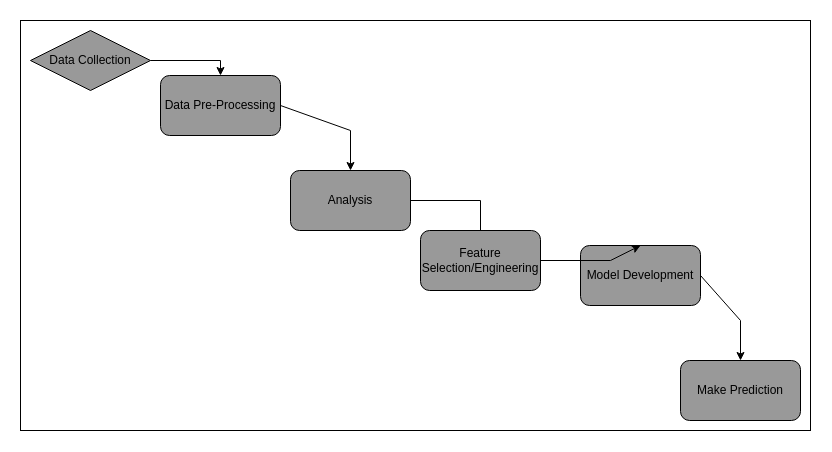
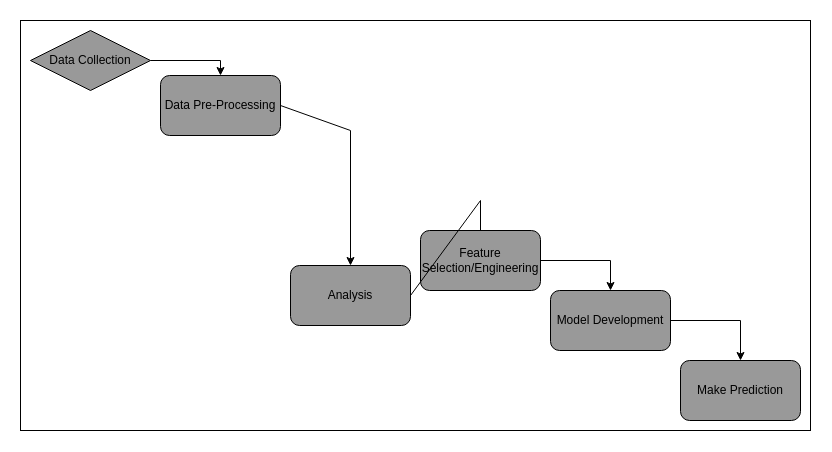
node "Analysis": moved (351, 201) -> (351, 296)
node "Model Development": moved (641, 276) -> (611, 321)
